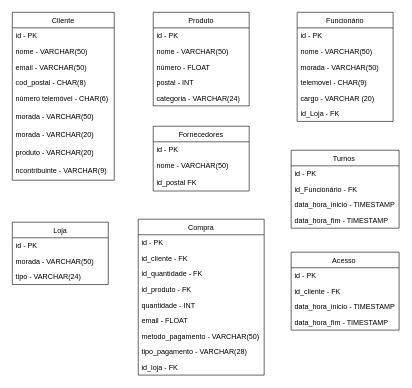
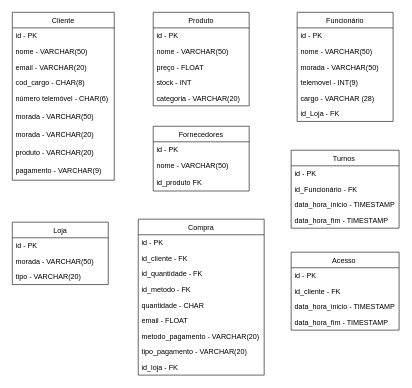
node "email - VARCHAR(50)": label "email - VARCHAR(50)" -> "email - VARCHAR(20)"
node "número - FLOAT": label "número - FLOAT" -> "preço - FLOAT"
node "cod_postal - CHAR(8)": label "cod_postal - CHAR(8)" -> "cod_cargo - CHAR(8)"
node "postal - INT": label "postal - INT" -> "stock - INT"
node "telemovel - CHAR(9)": label "telemovel - CHAR(9)" -> "telemovel - INT(9)"
node "categoria - VARCHAR(24)": label "categoria - VARCHAR(24)" -> "categoria - VARCHAR(20)"
node "cargo - VARCHAR (20)": label "cargo - VARCHAR (20)" -> "cargo - VARCHAR (28)"
node "ncontribuinte - VARCHAR(9)": label "ncontribuinte - VARCHAR(9)" -> "pagamento - VARCHAR(9)"
node "id_postal FK": label "id_postal FK" -> "id_produto FK"
node "tipo - VARCHAR(24)": label "tipo - VARCHAR(24)" -> "tipo - VARCHAR(20)"
node "id_produto - FK": label "id_produto - FK" -> "id_metodo - FK"
node "quantidade - INT": label "quantidade - INT" -> "quantidade - CHAR"
node "metodo_pagamento - VARCHAR(50)": label "metodo_pagamento - VARCHAR(50)" -> "metodo_pagamento - VARCHAR(20)"
node "tipo_pagamento - VARCHAR(28)": label "tipo_pagamento - VARCHAR(28)" -> "tipo_pagamento - VARCHAR(20)"
